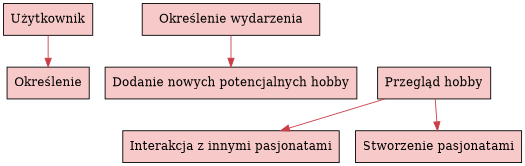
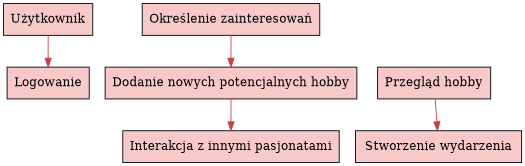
node "Określenie wydarzenia": label "Określenie wydarzenia" -> "Określenie zainteresowań"
node "Określenie": label "Określenie" -> "Logowanie"
edge "Przegląd hobby" -> "Interakcja z innymi pasjonatami": now "Dodanie nowych potencjalnych hobby" -> "Interakcja z innymi pasjonatami"
node "Stworzenie pasjonatami": label "Stworzenie pasjonatami" -> "Stworzenie wydarzenia"
